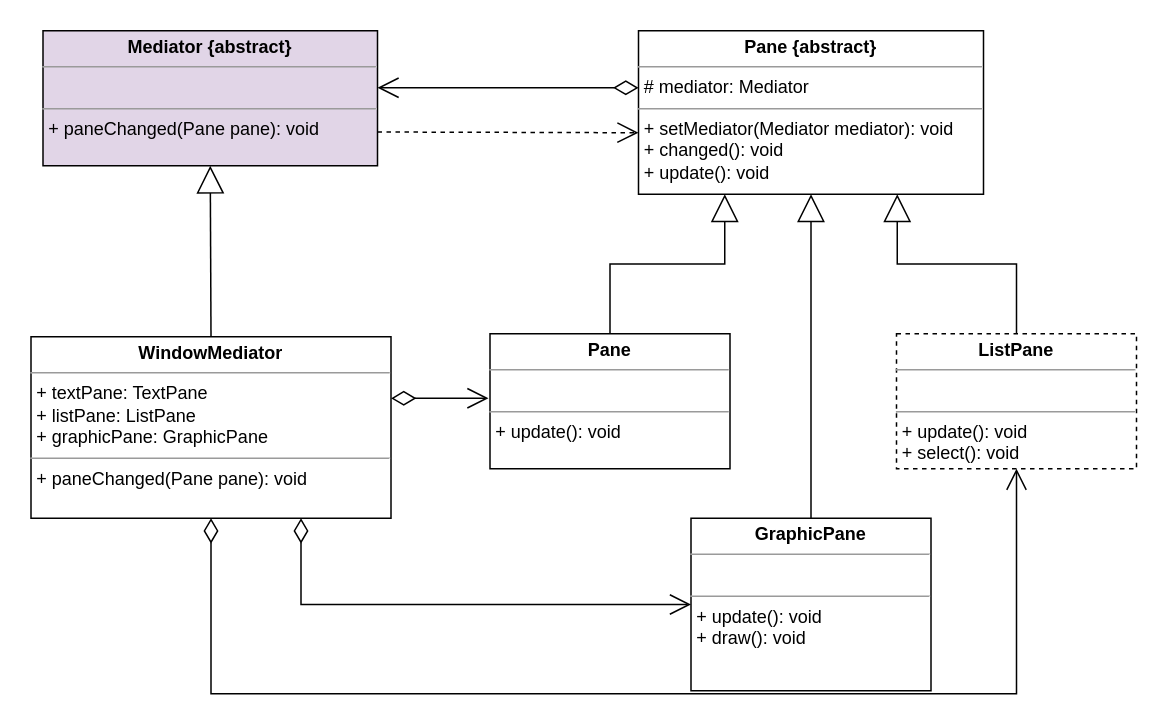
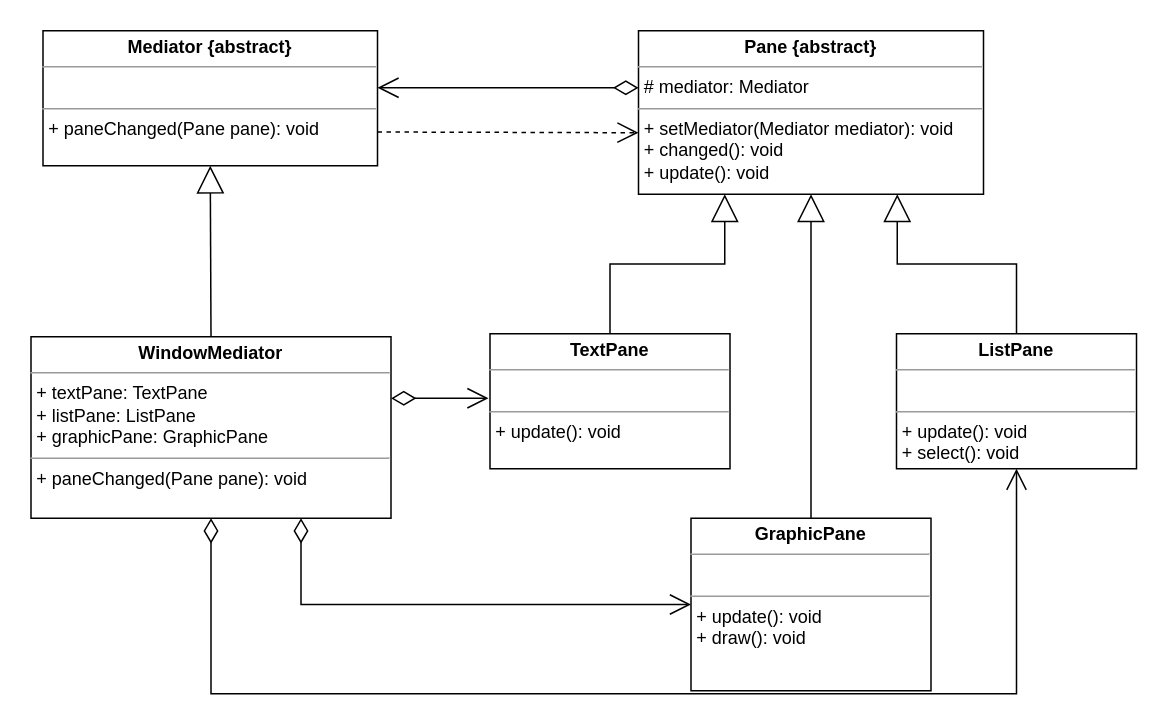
node "Mediator {abstract} + paneChanged(Pane pane): void": fillcolor #e1d5e7 -> #ffffff
node "Pane + update(): void": label "Pane + update(): void" -> "TextPane + update(): void"
node "ListPane + update(): void + select(): void": style dashed -> solid
